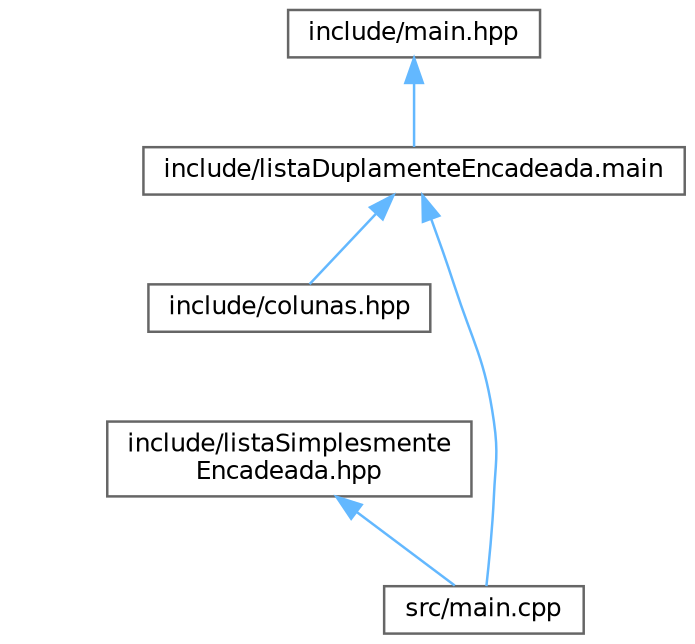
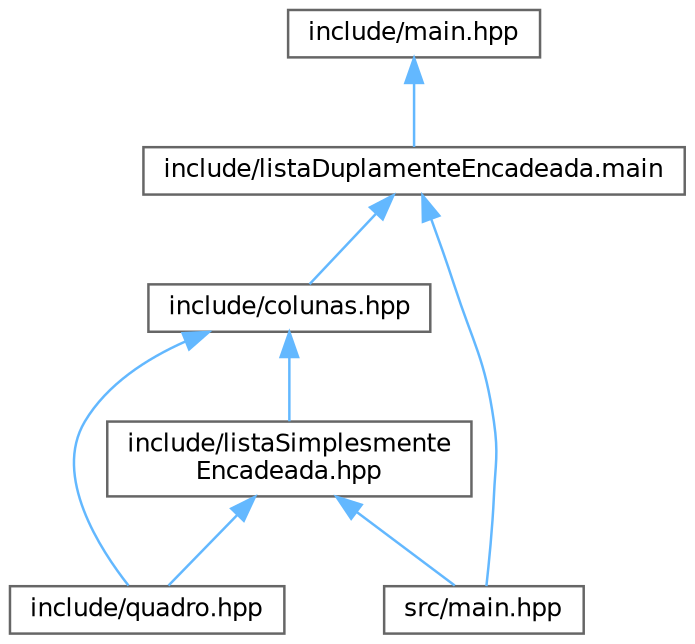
edge "include/listaSimplesmente Encadeada.hpp" -> "include/colunas.hpp": added
node "include/quadro.hpp": added
node "src/main.cpp": label "src/main.cpp" -> "src/main.hpp"
